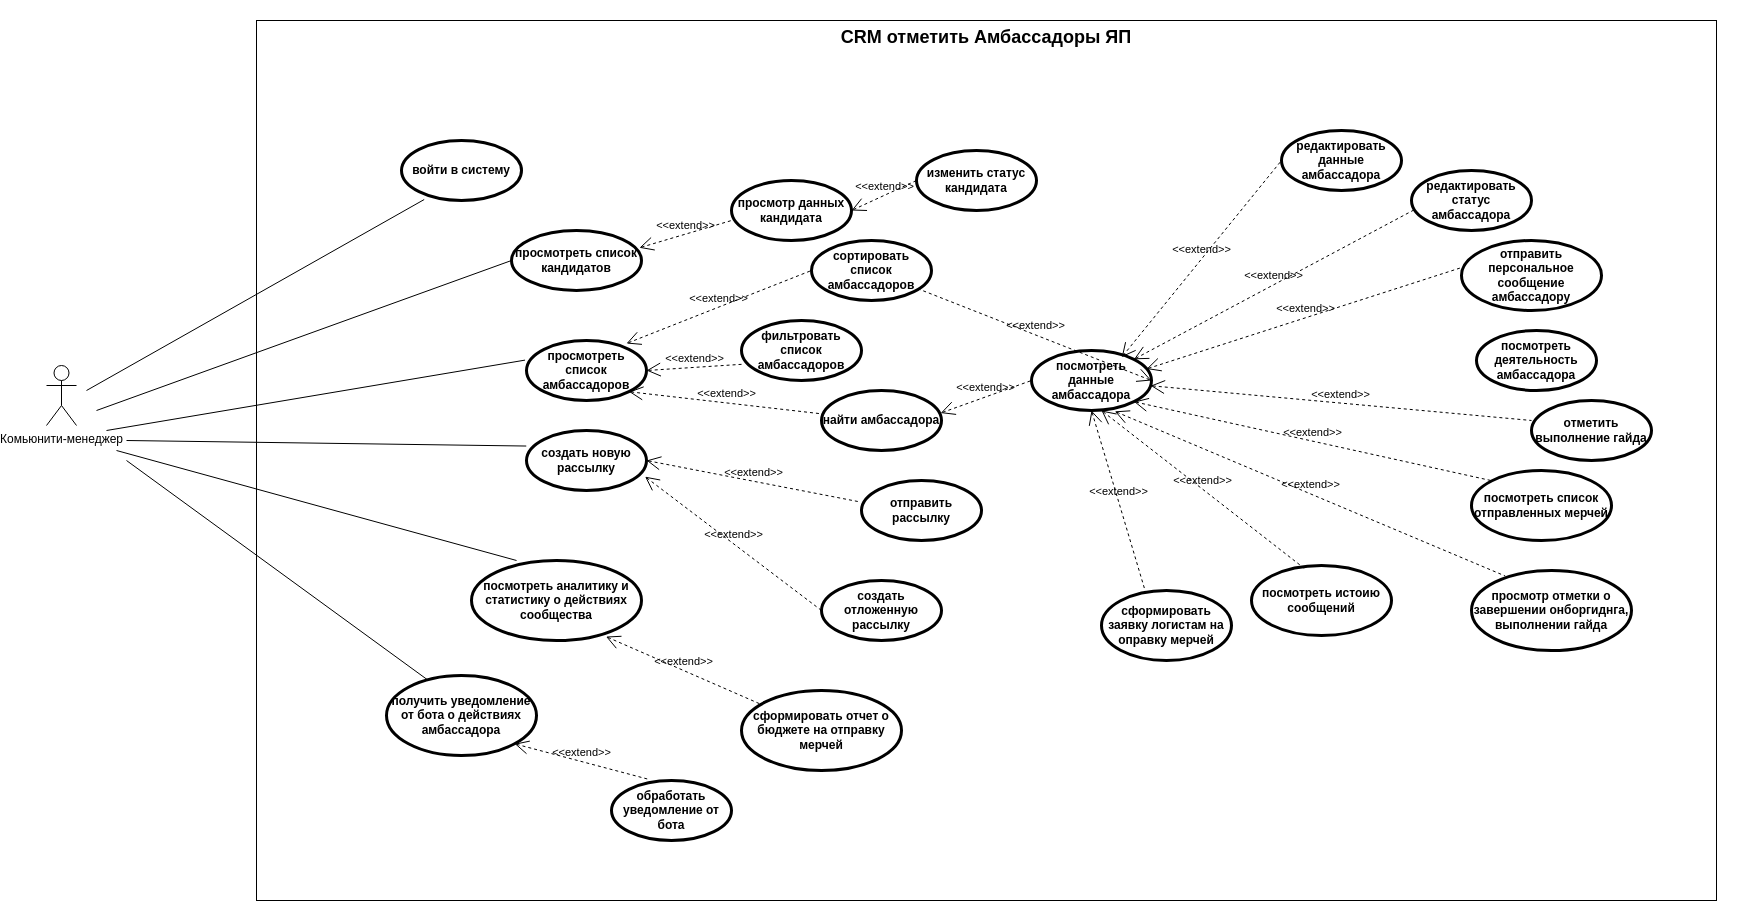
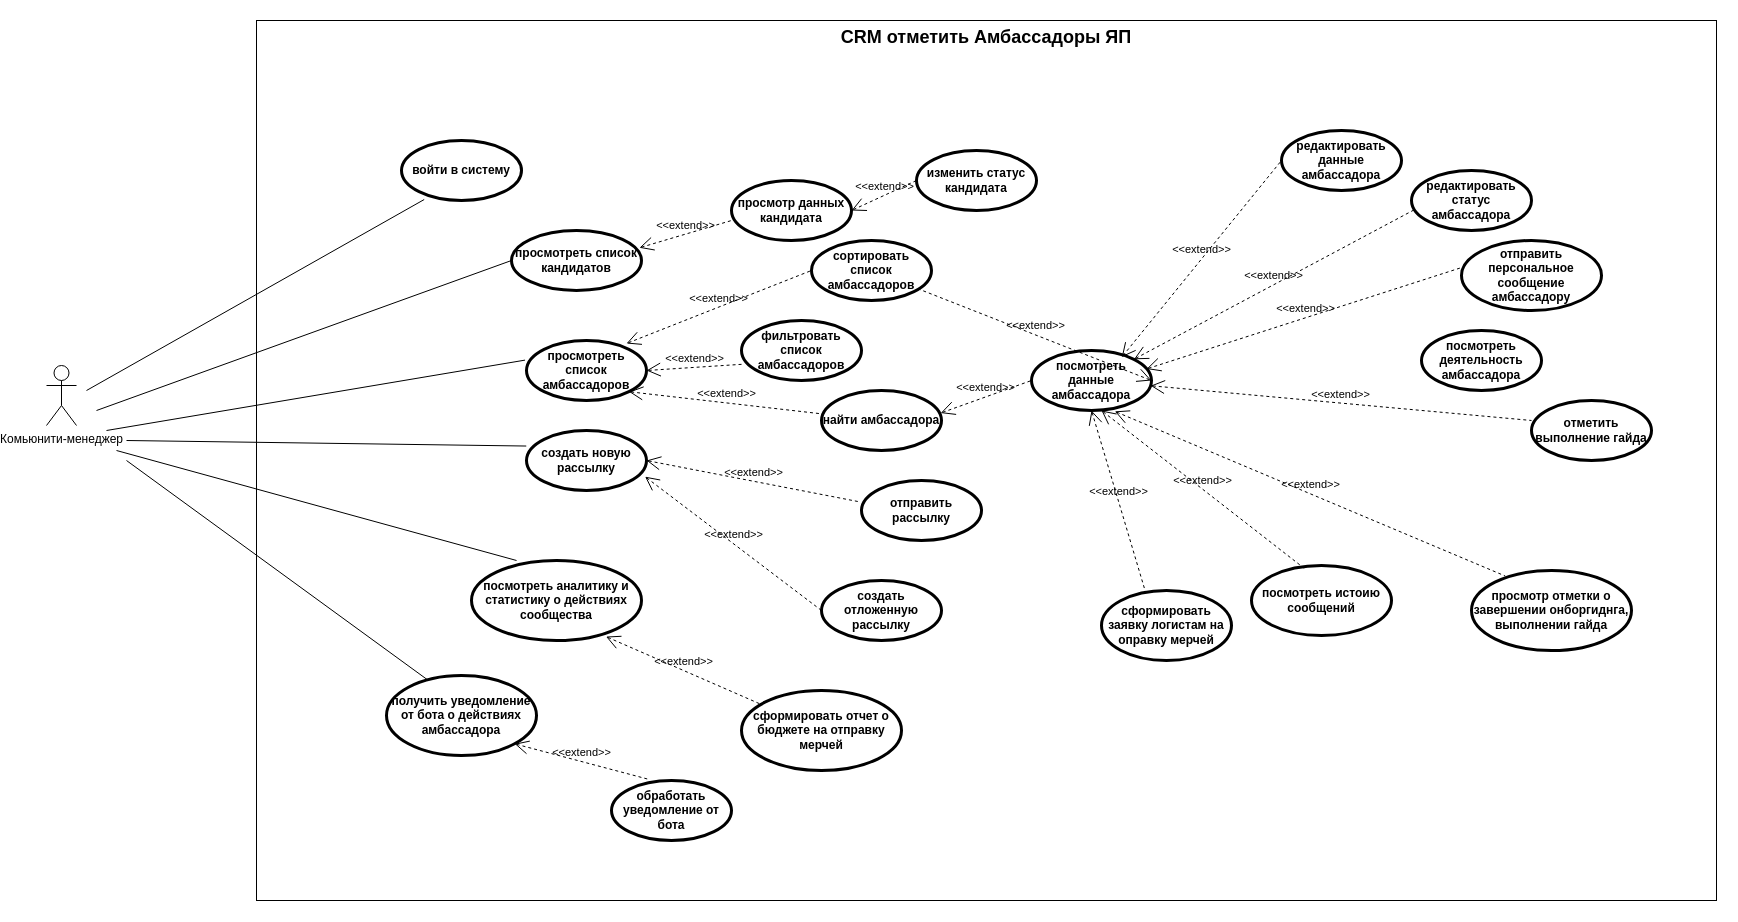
node "посмотреть деятельность амбассадора": moved (1537, 361) -> (1482, 361)
edge "посмотреть список отправленных мерчей" -> "посмотреть данные амбассадора": removed, label "<<extend>>"
node "посмотреть список отправленных мерчей": removed
